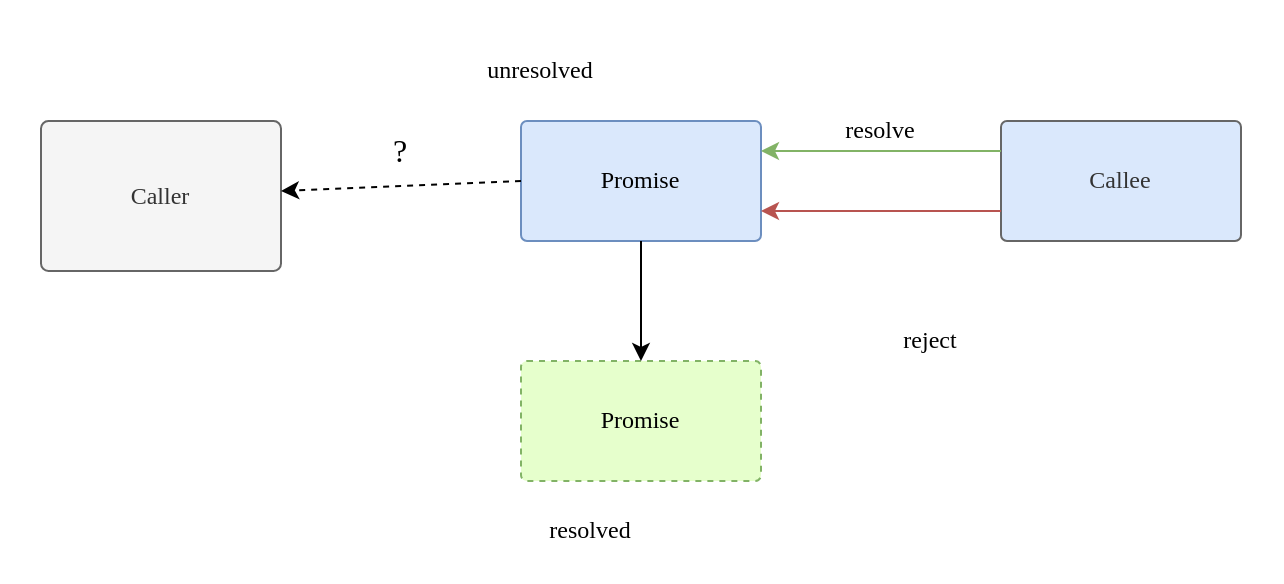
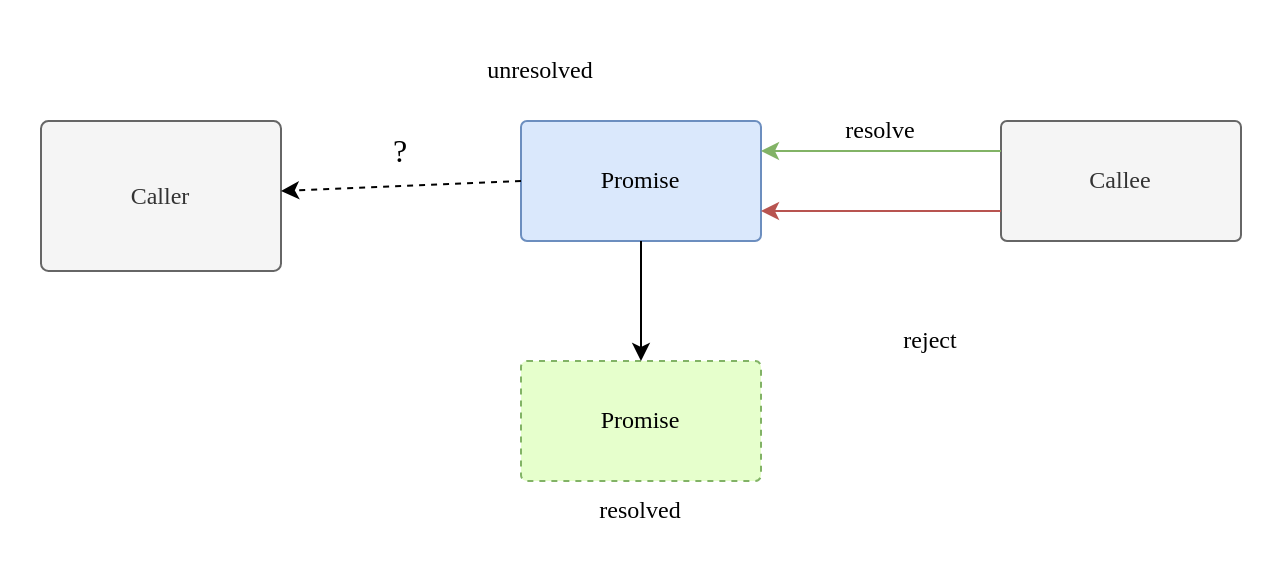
node "Callee": fillcolor #dae8fc -> #f5f5f5
node "resolved": moved (591, 531) -> (641, 511)
